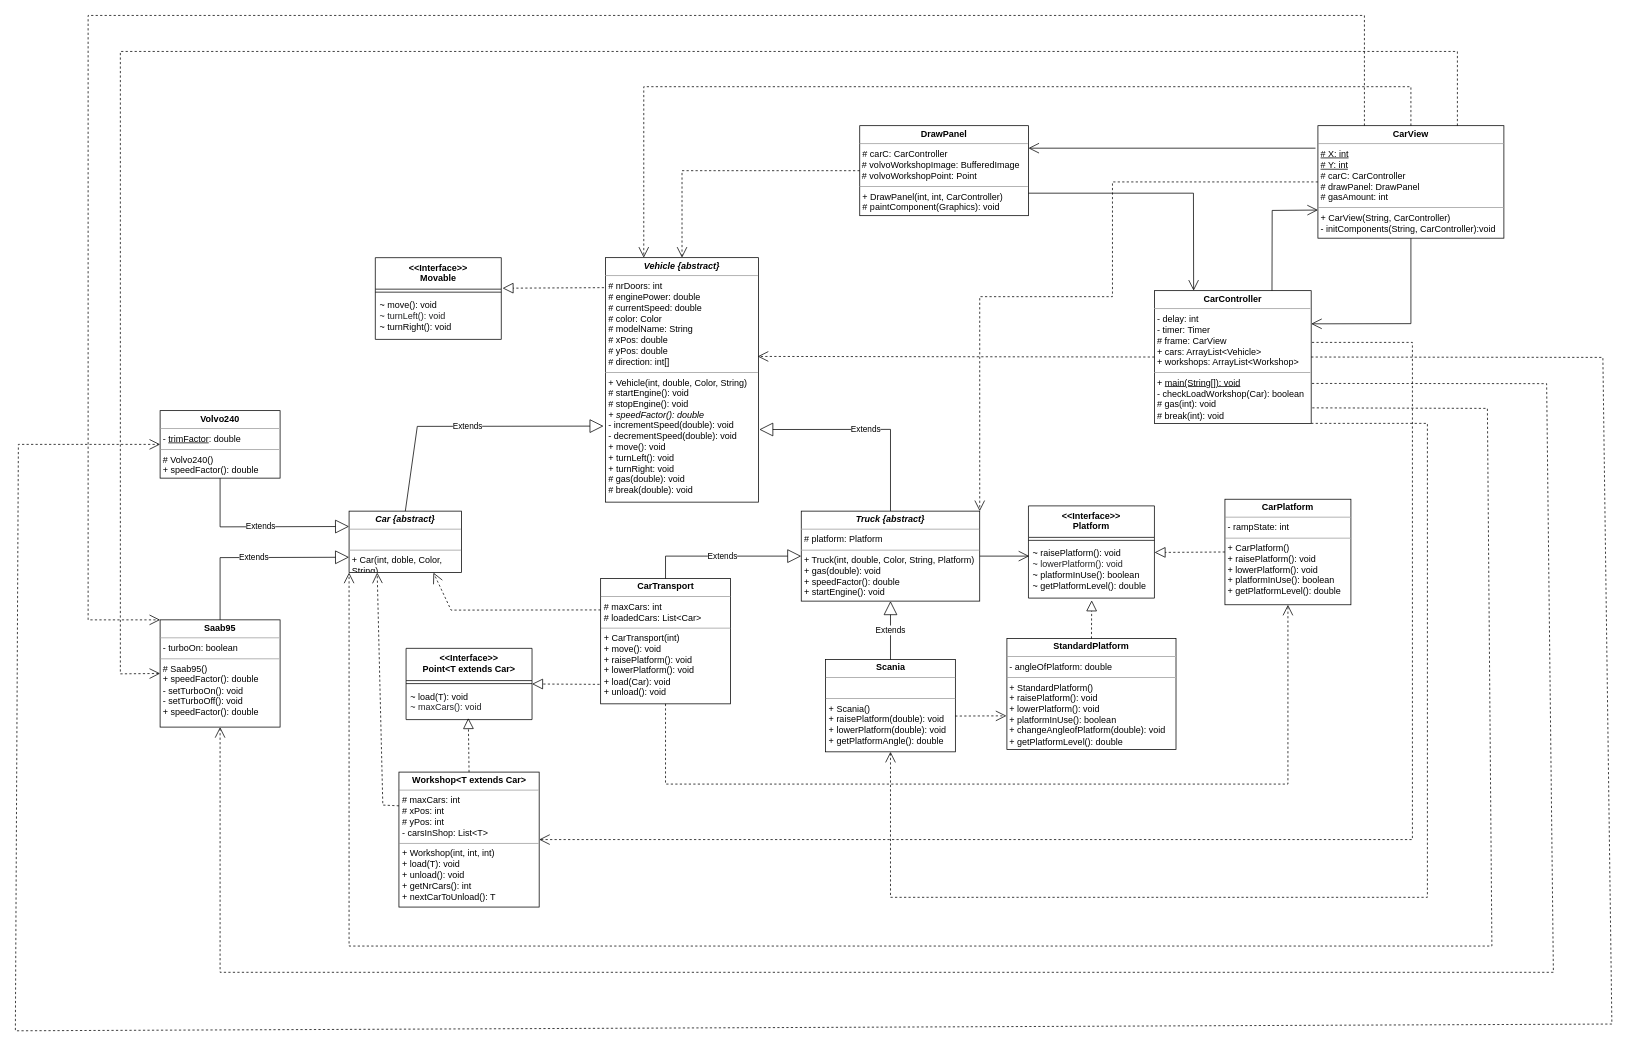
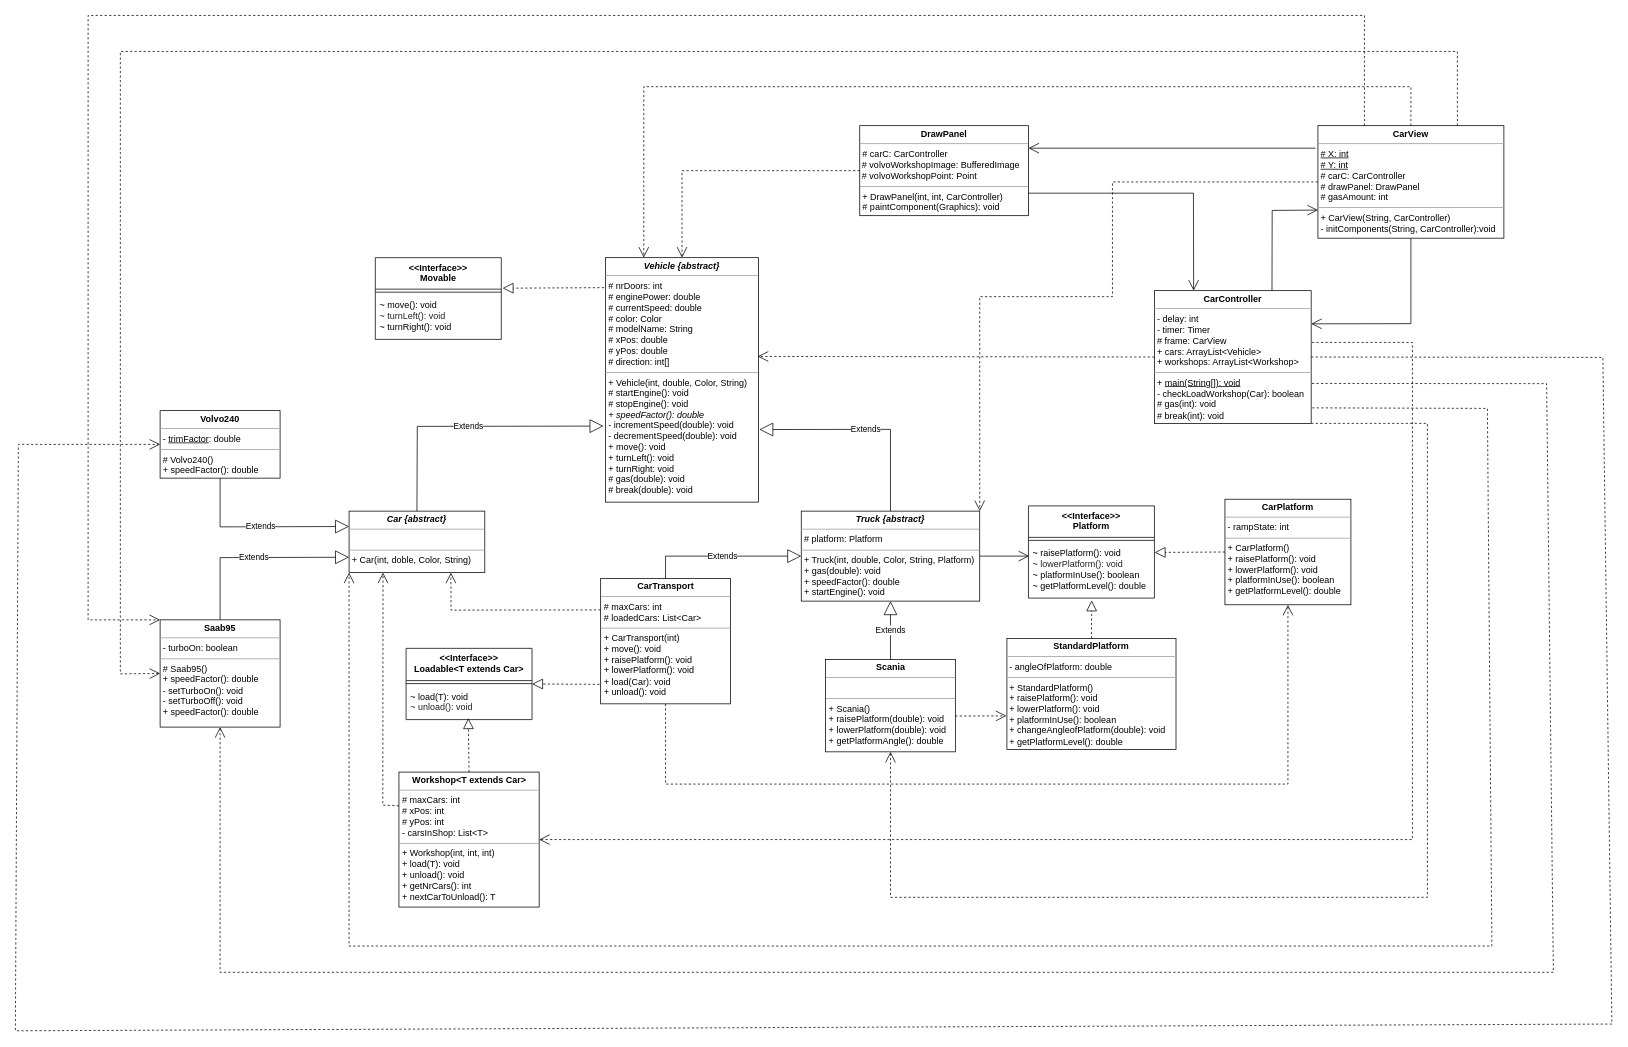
node "Car {abstract} + Car(int, doble, Color, String)": size 113x62 -> 136x62
node "<<Interface>> Point<T extends Car>": label "<<Interface>> Point<T extends Car>" -> "<<Interface>> Loadable<T extends Car>"
node "~ load(T): void ~ maxCars(): void": label "~ load(T): void ~ maxCars(): void" -> "~ load(T): void ~ unload(): void"
